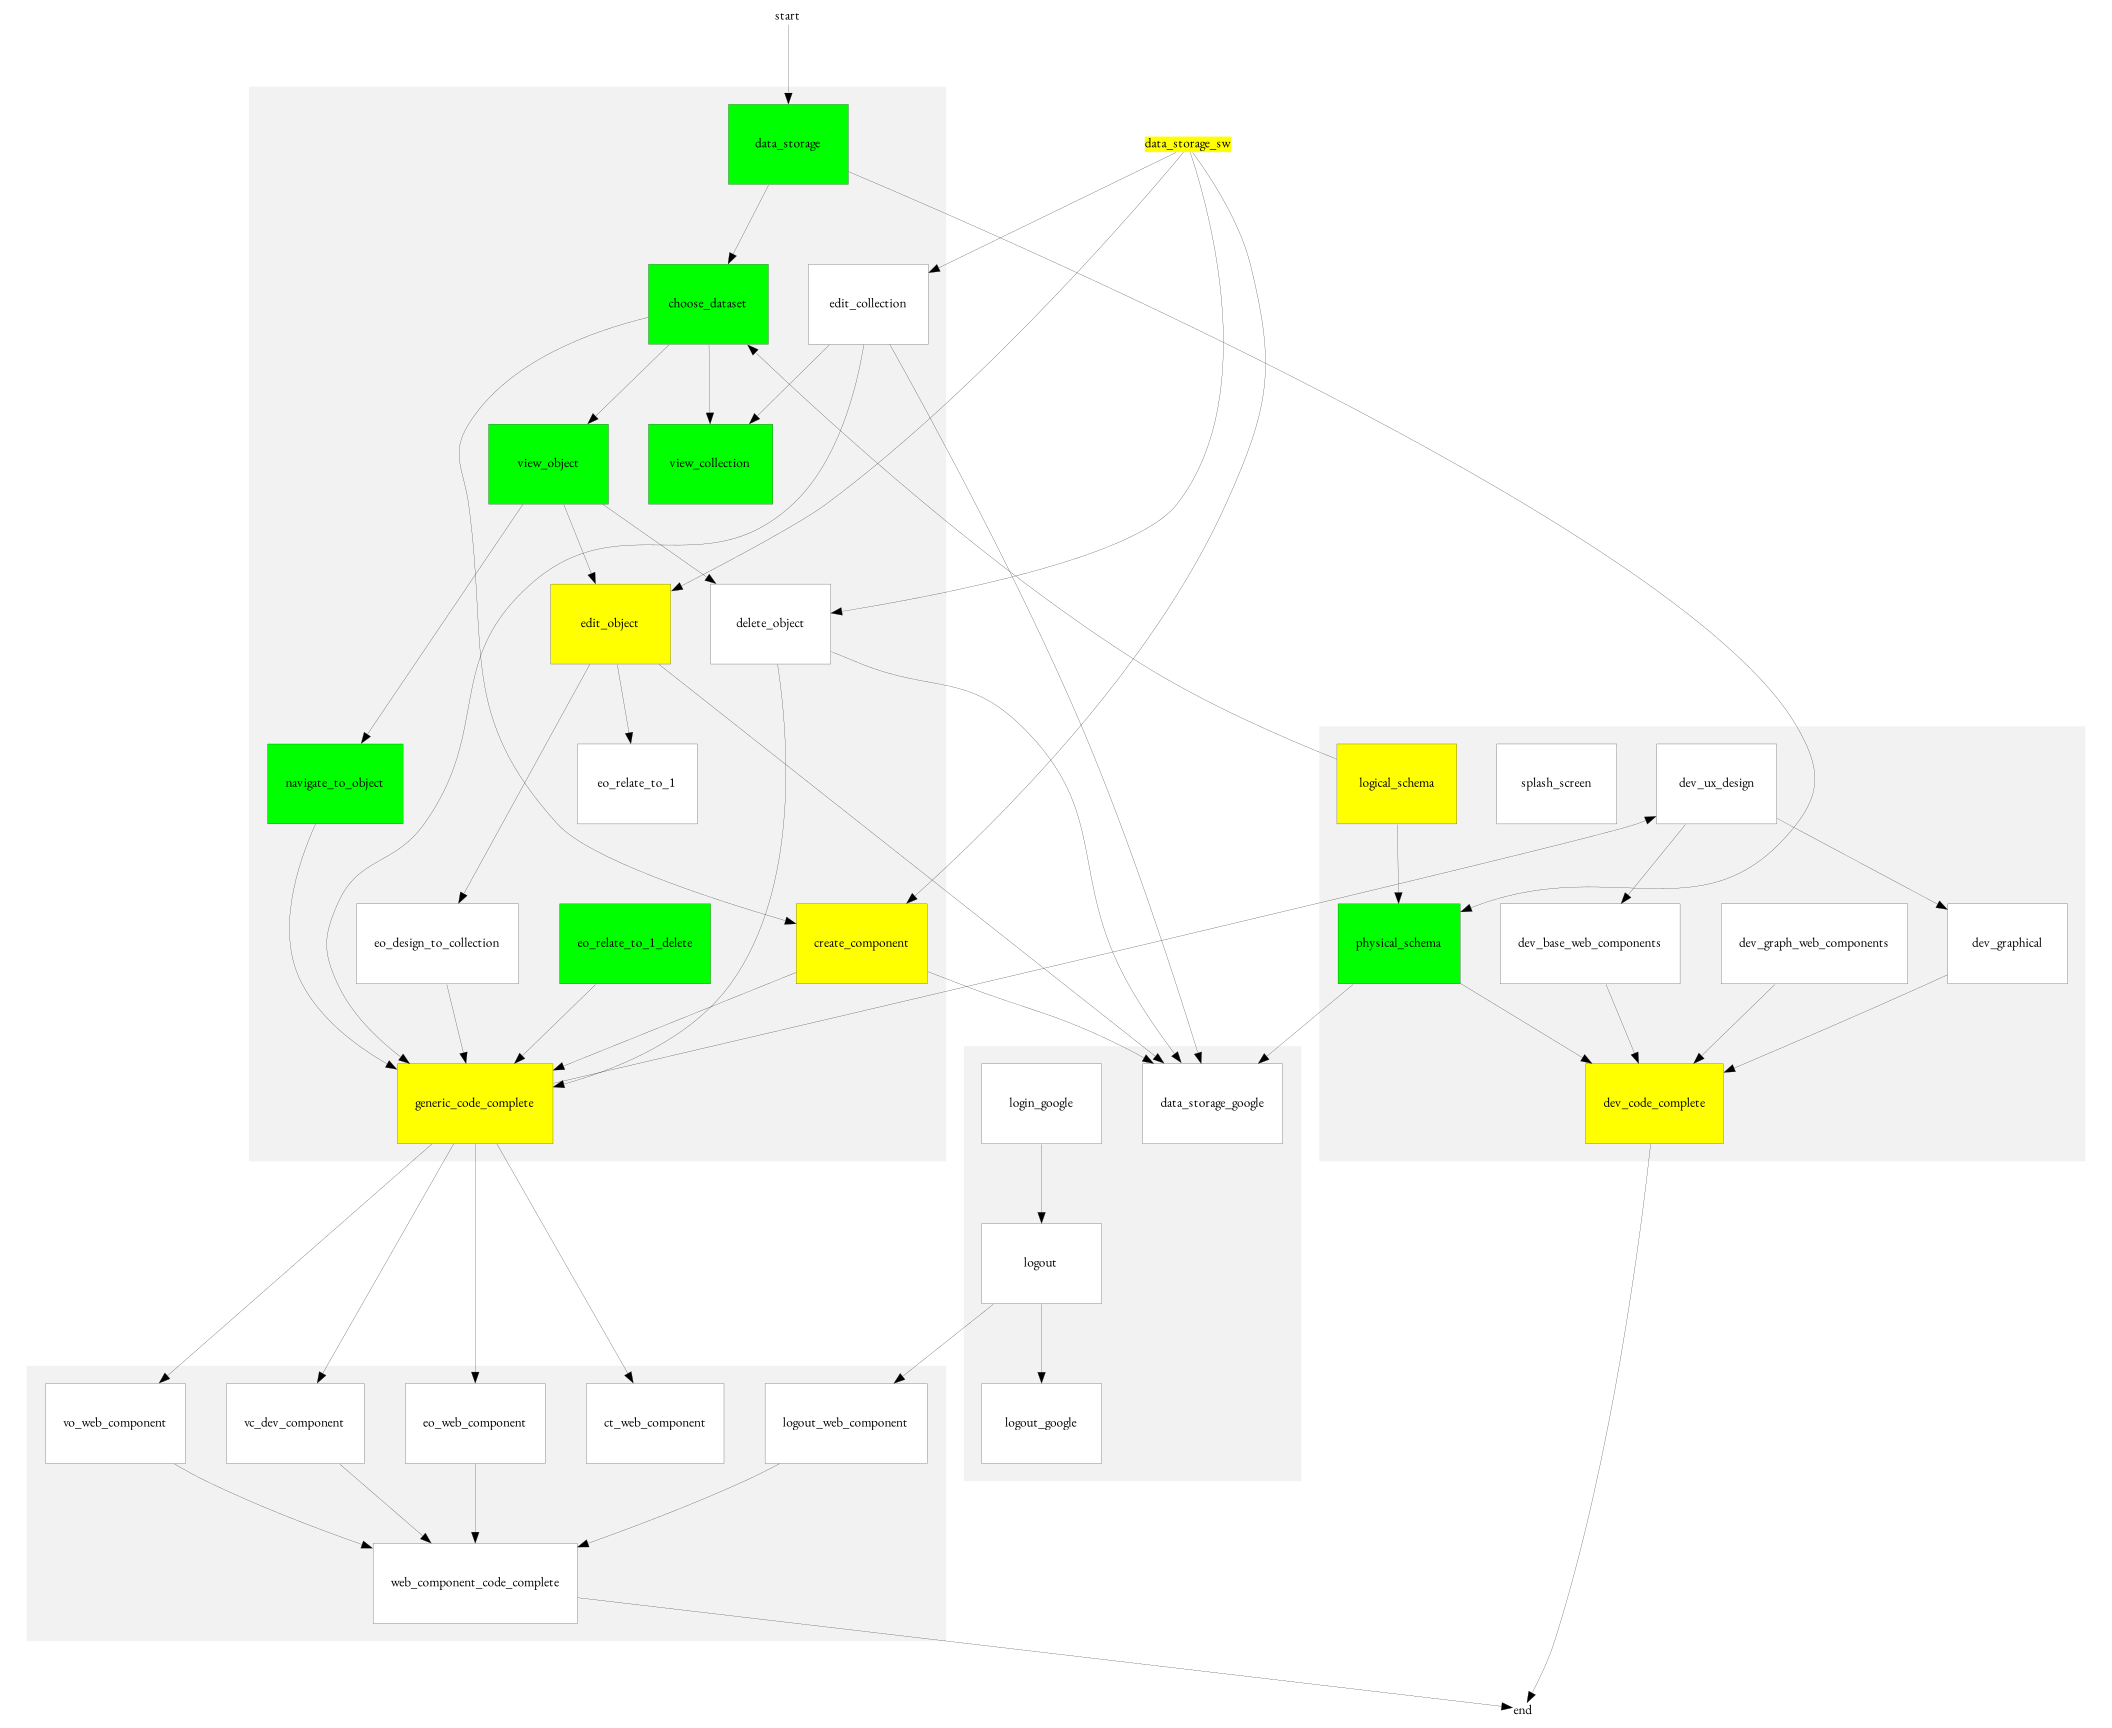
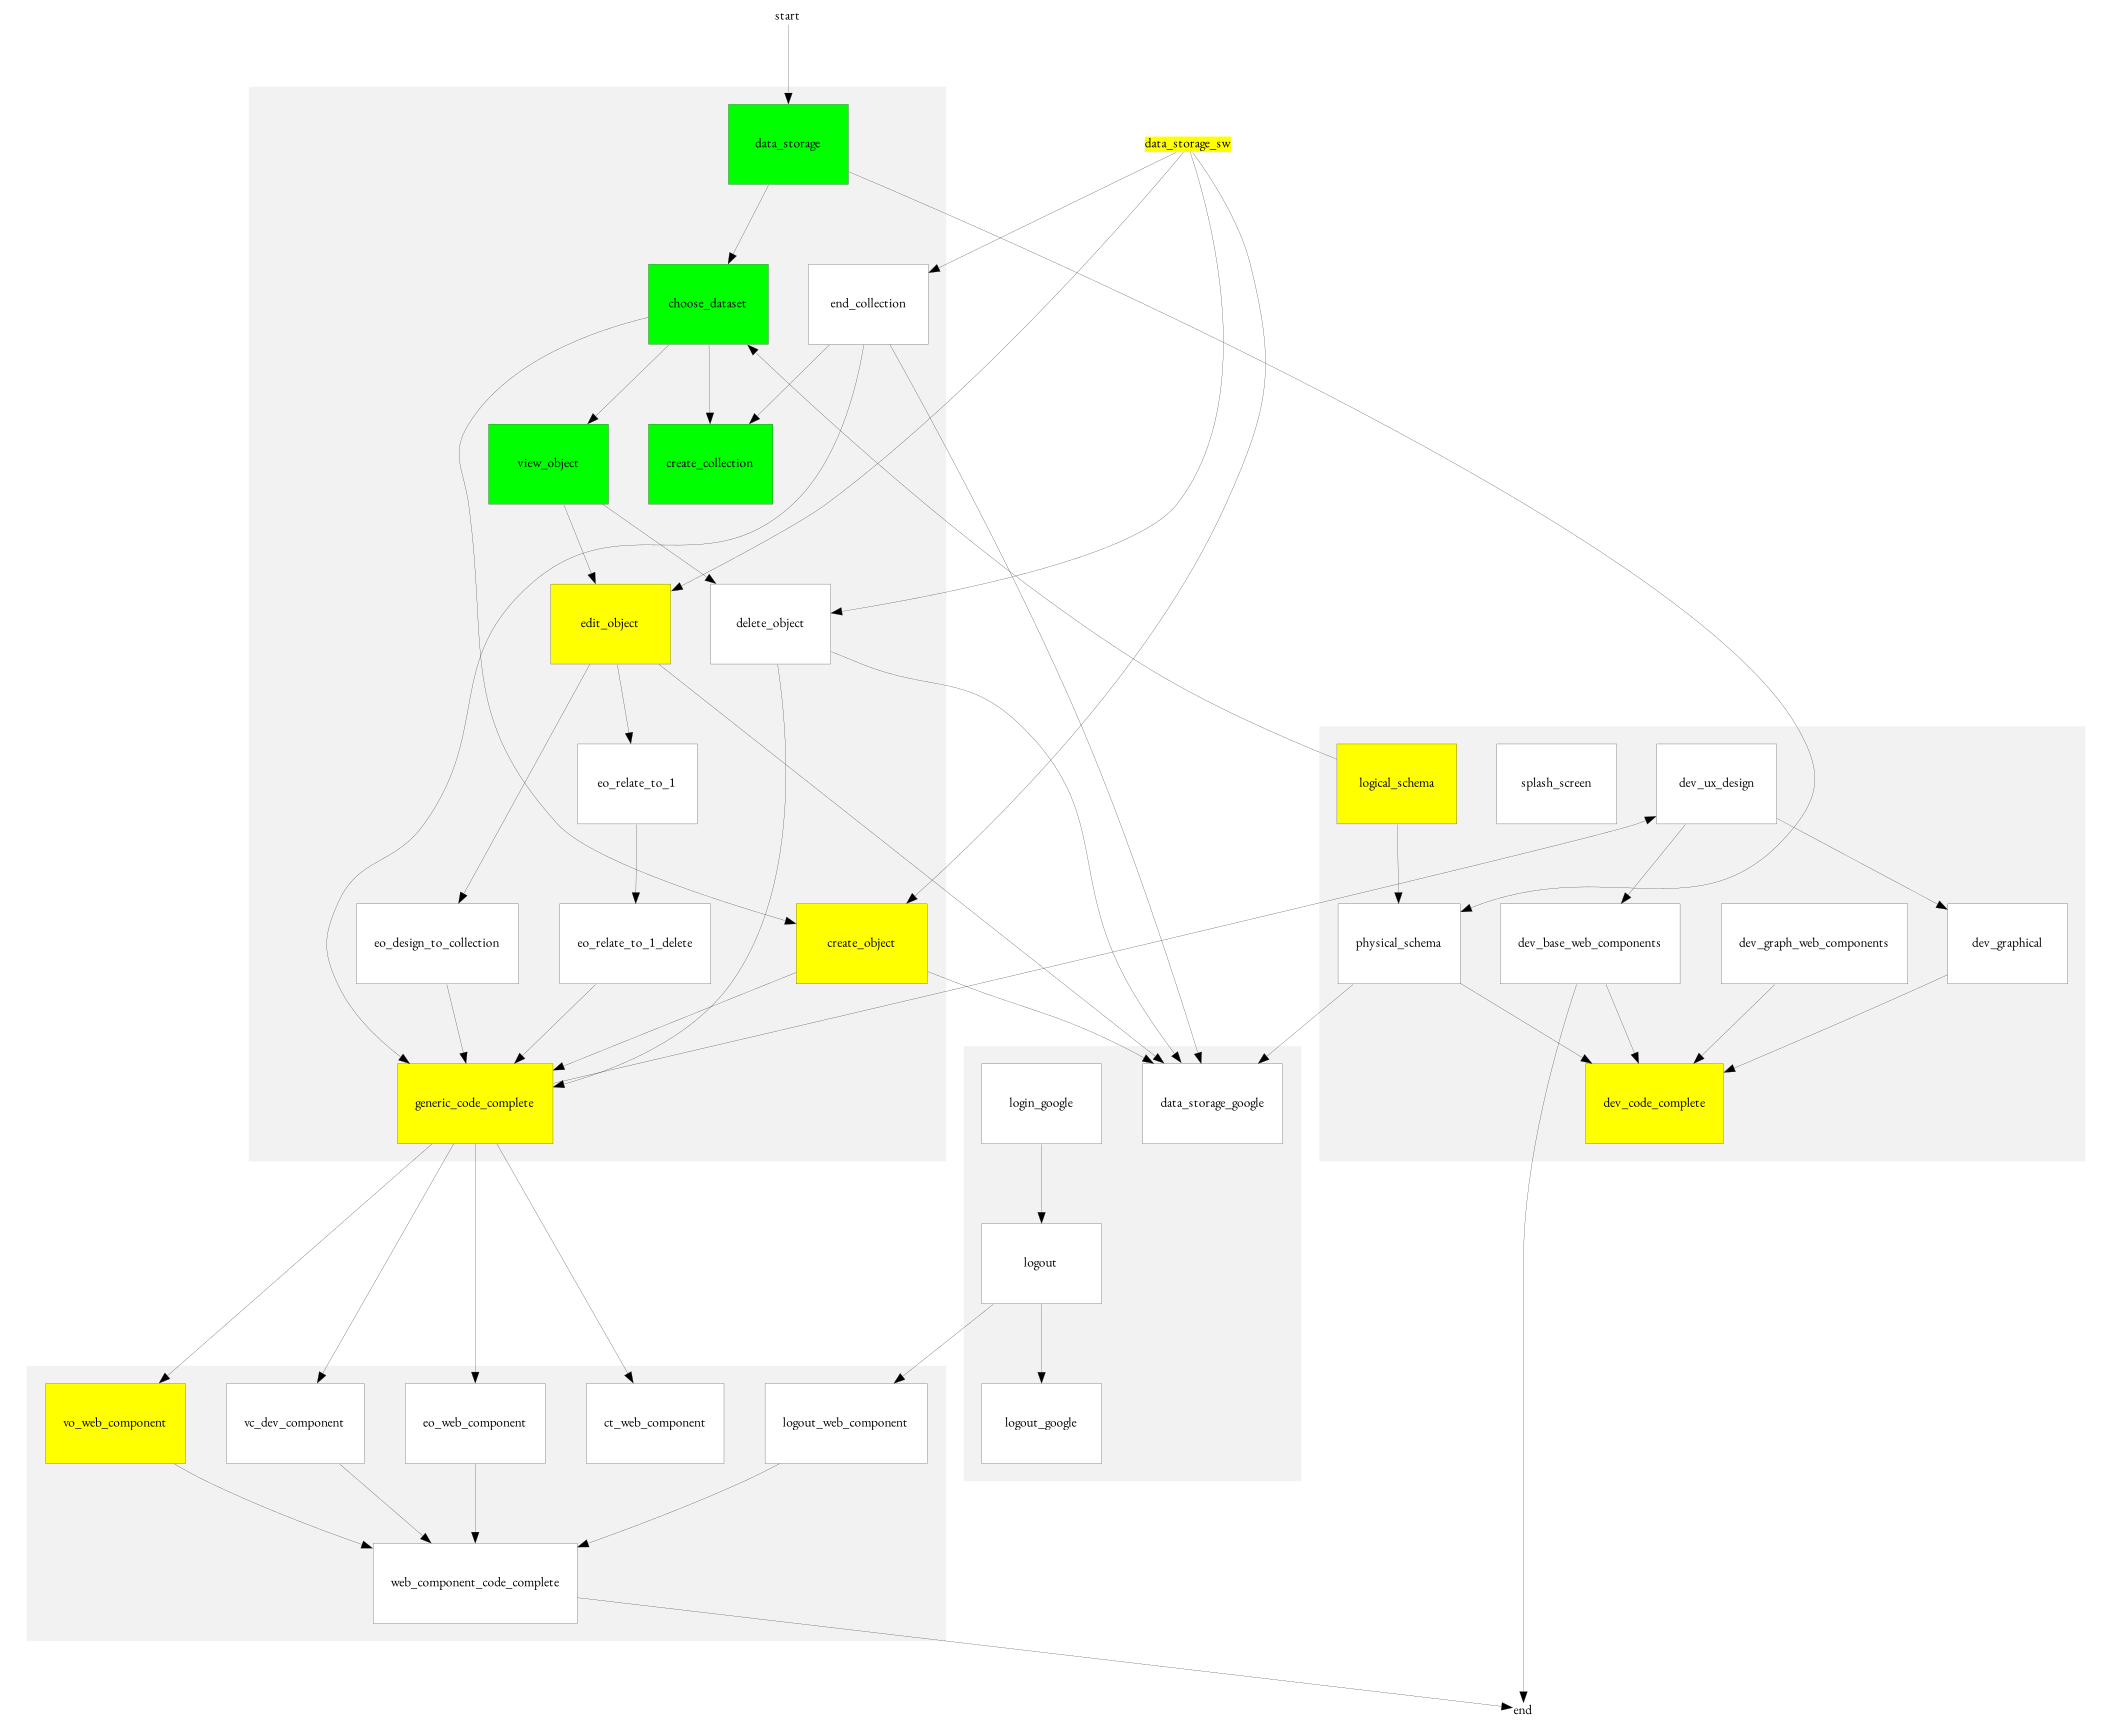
node "edit_collection": label "edit_collection" -> "end_collection"
node "view_collection": label "view_collection" -> "create_collection"
node "navigate_to_object": removed
edge "eo_relate_to_1" -> "eo_relate_to_1_delete": added
node "eo_relate_to_1_delete": fillcolor lime -> white
node "create_component": label "create_component" -> "create_object"
node "physical_schema": fillcolor lime -> white
edge "dev_code_complete" -> "end": now "dev_base_web_components" -> "end"
node "vo_web_component": fillcolor white -> yellow
